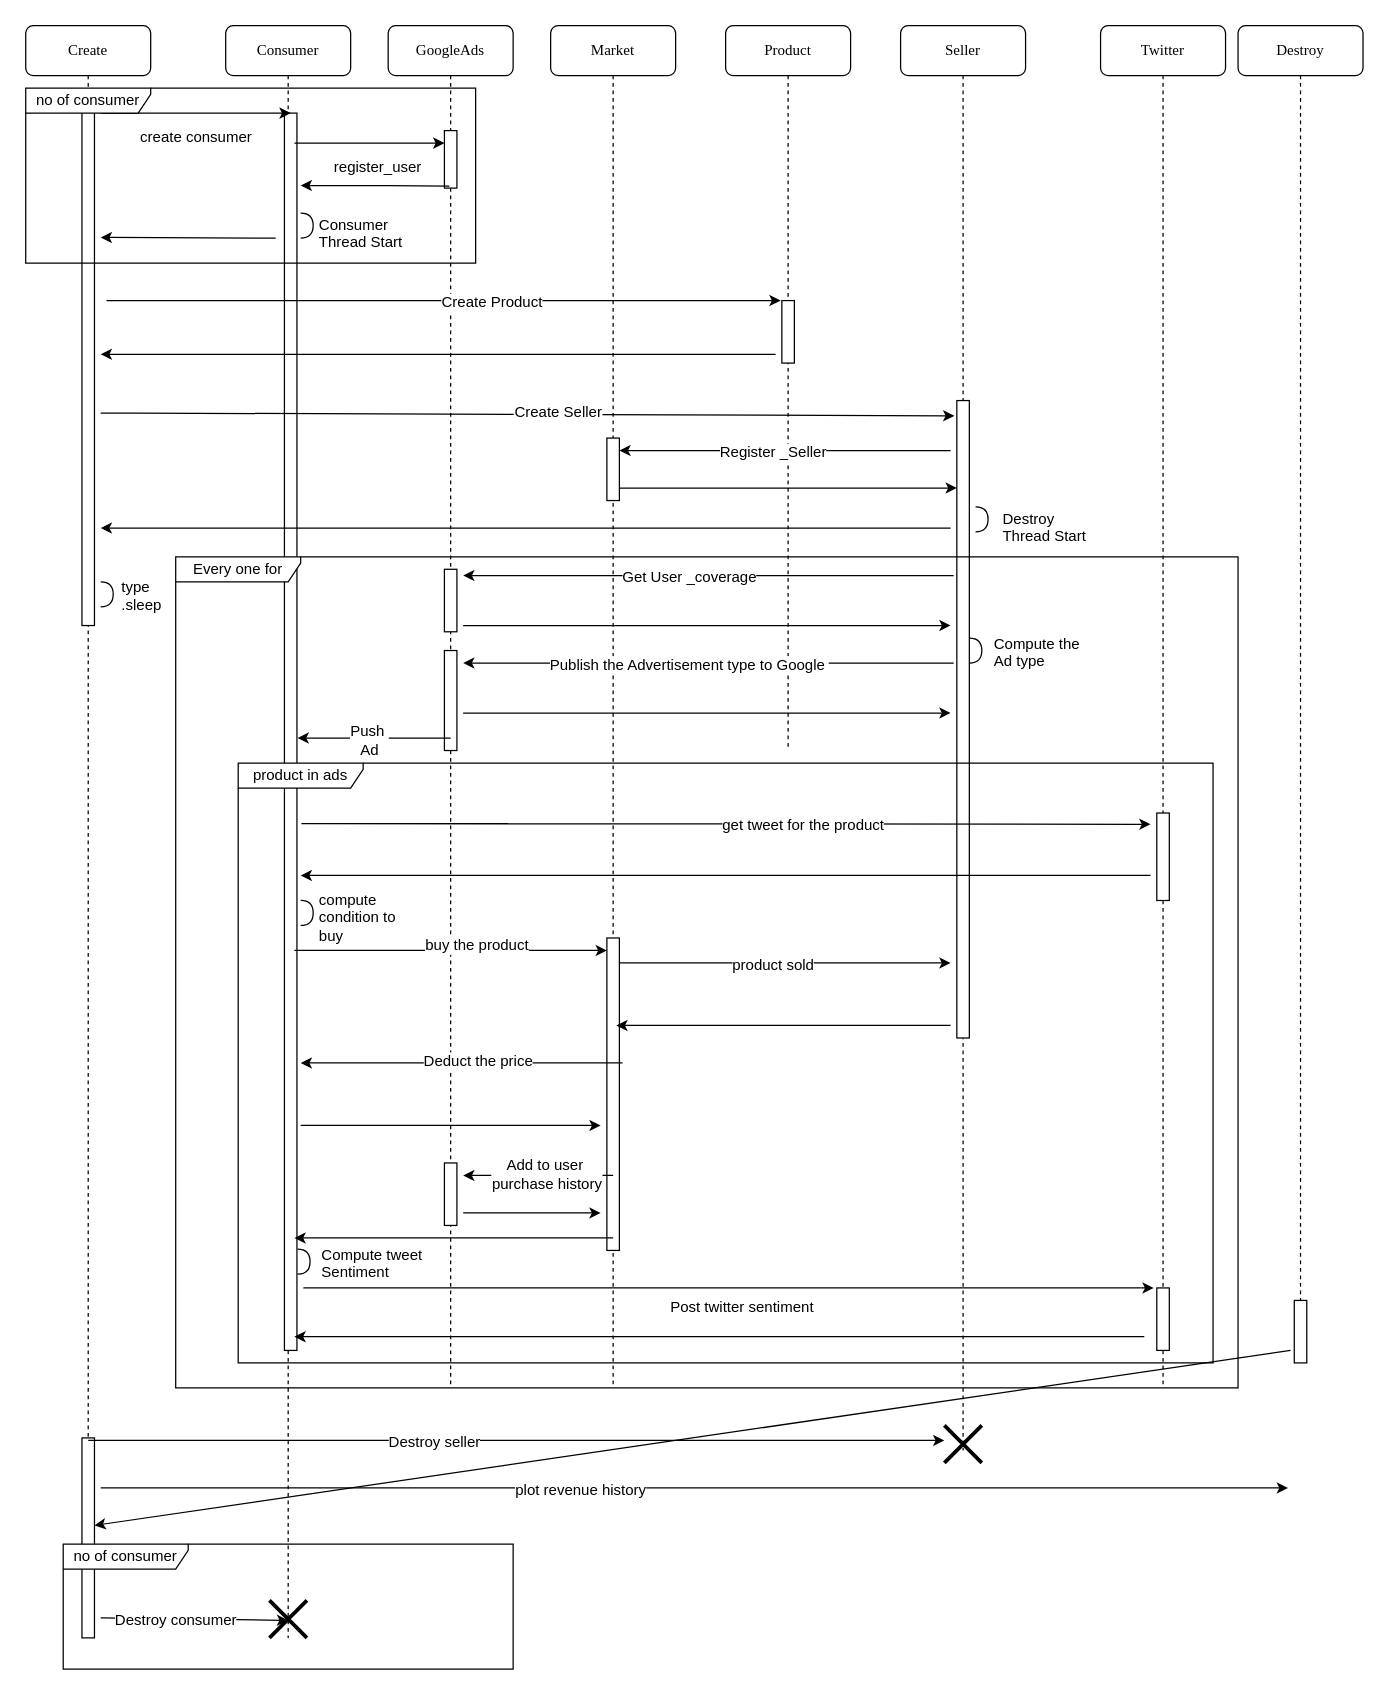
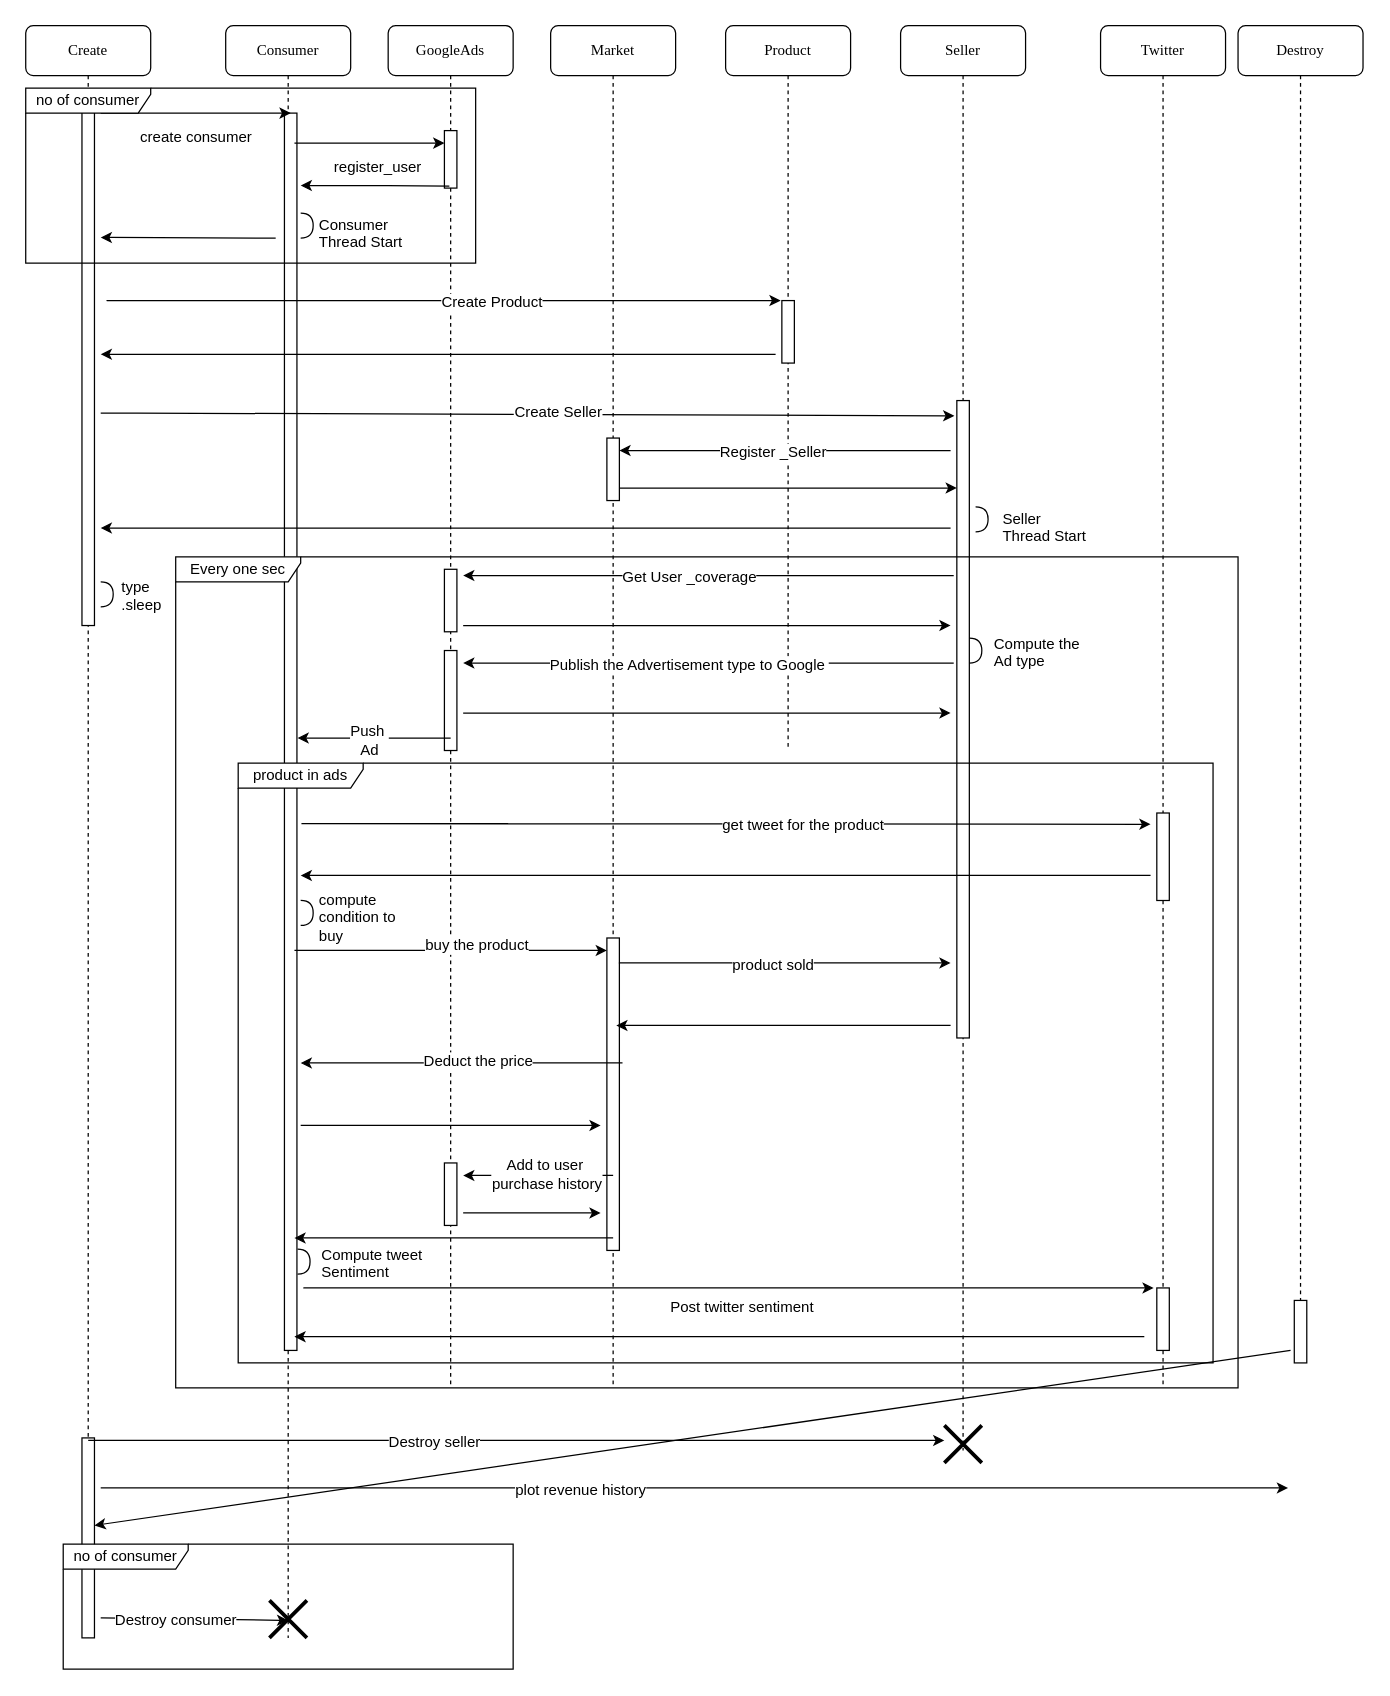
node "Destroy Thread Start": label "Destroy Thread Start" -> "Seller Thread Start"
node "Every one for": label "Every one for" -> "Every one sec"
